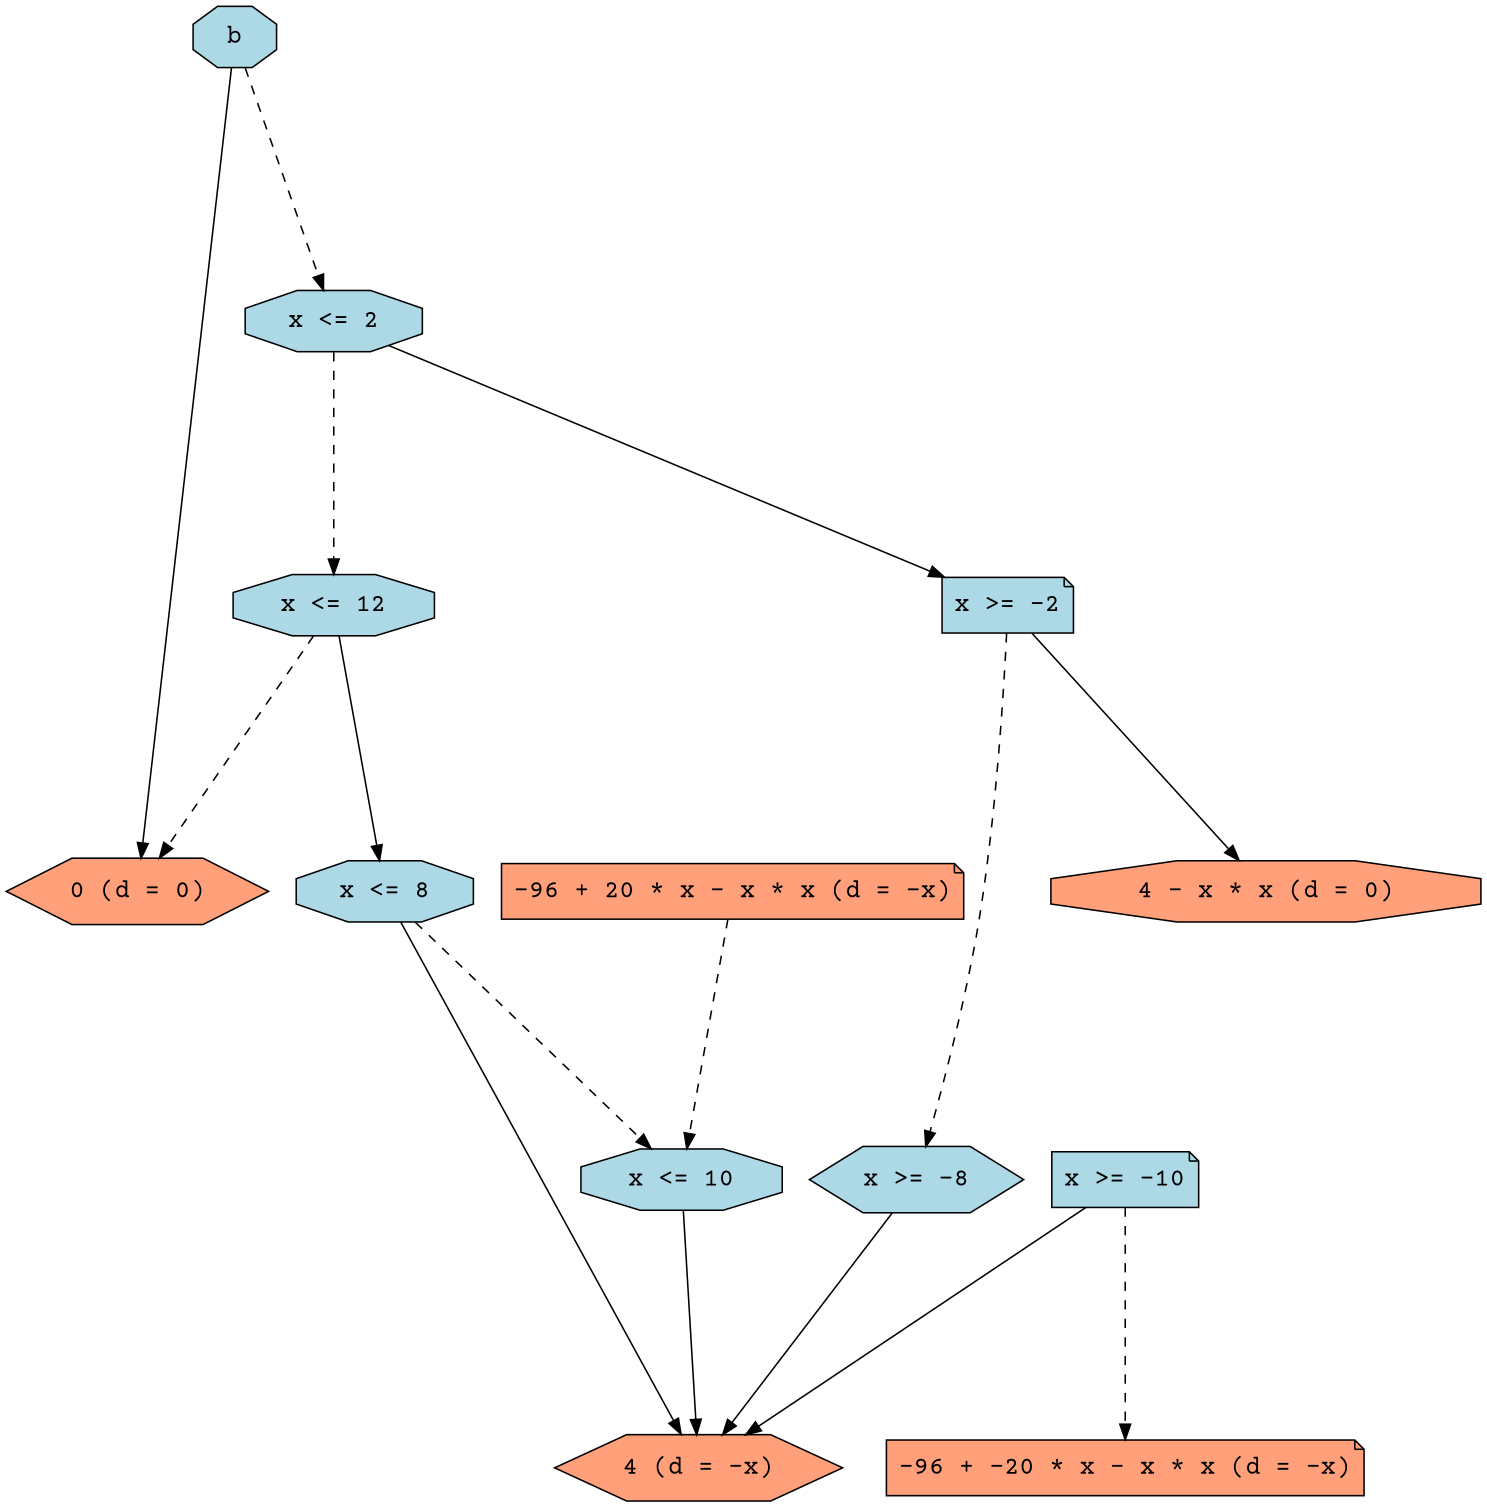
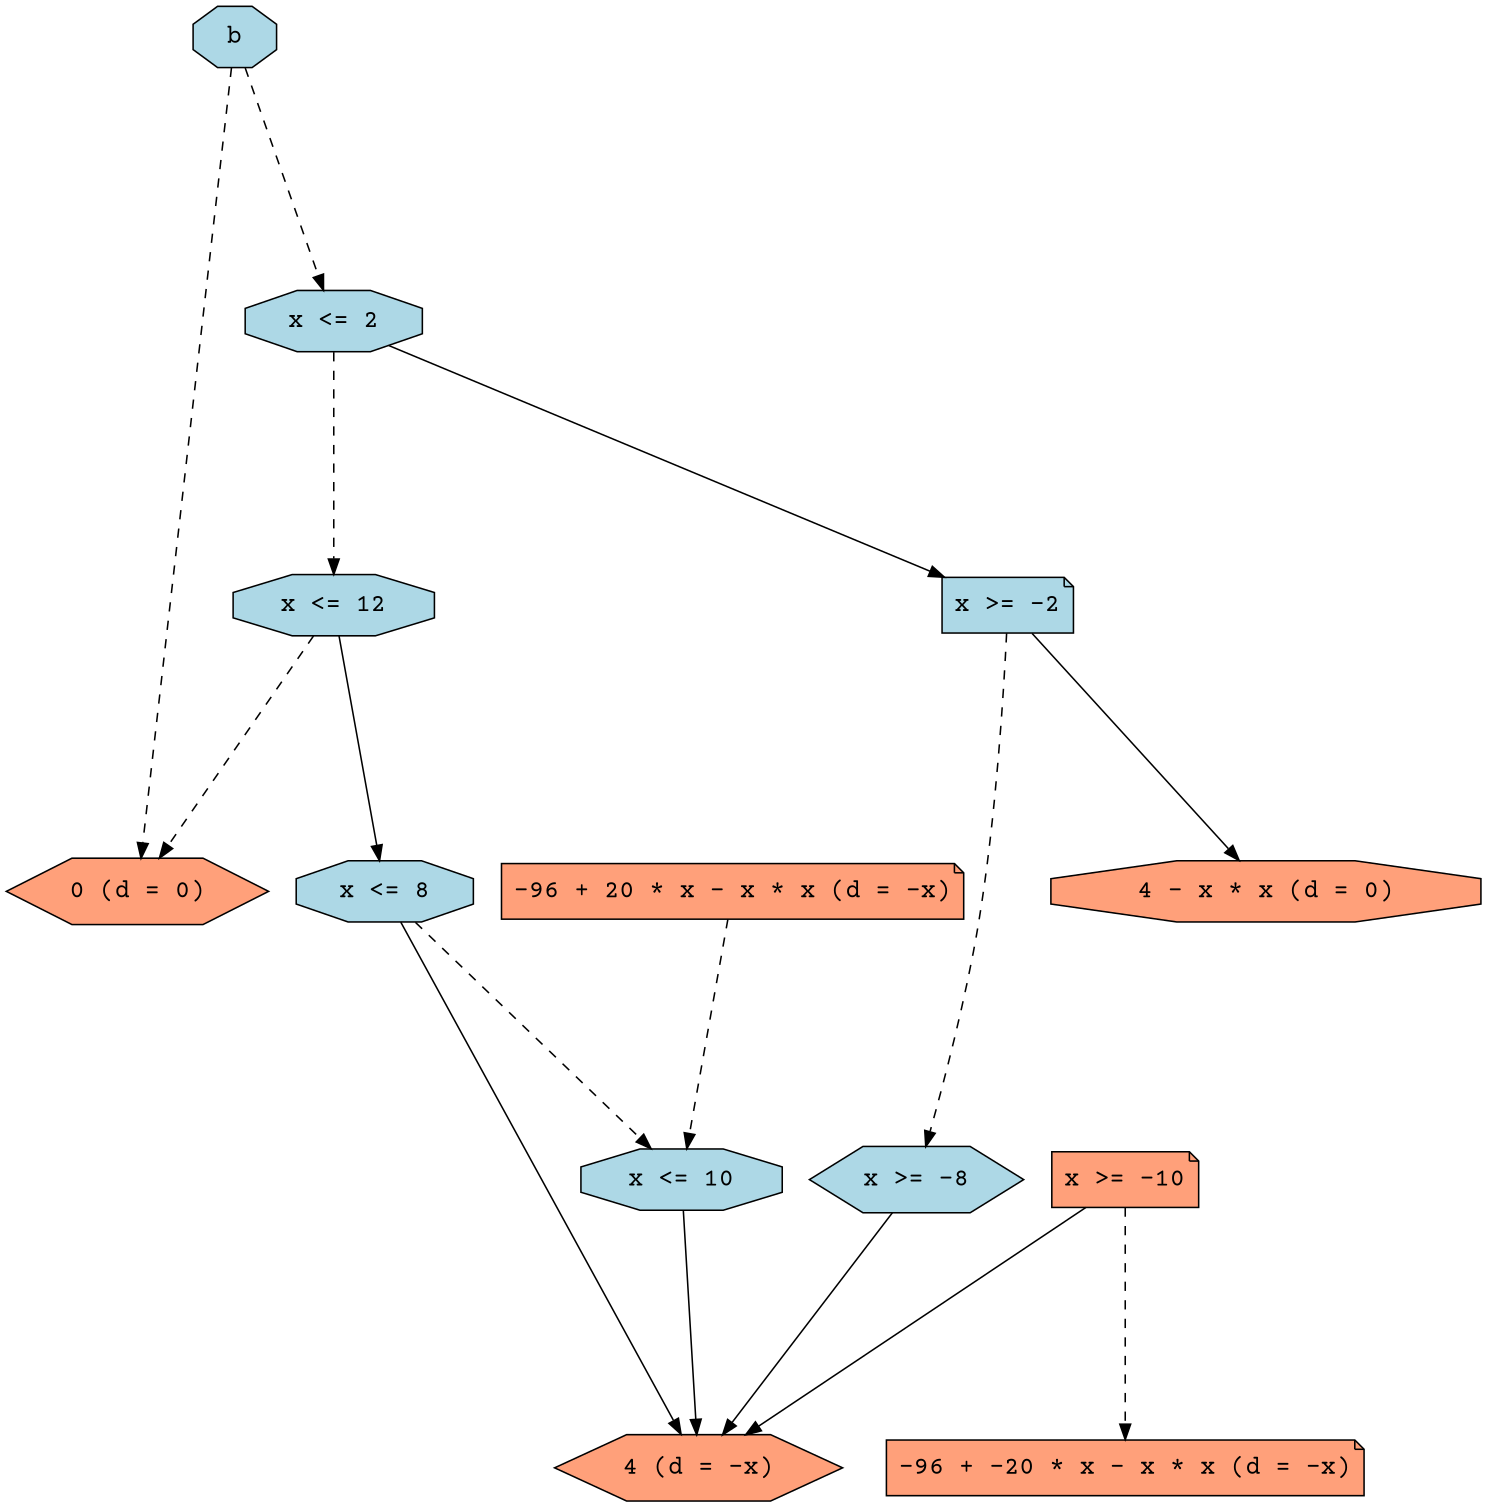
edge "b" -> "0 (d = 0)": style solid -> dashed
node "x >= -10": fillcolor lightblue -> lightsalmon
